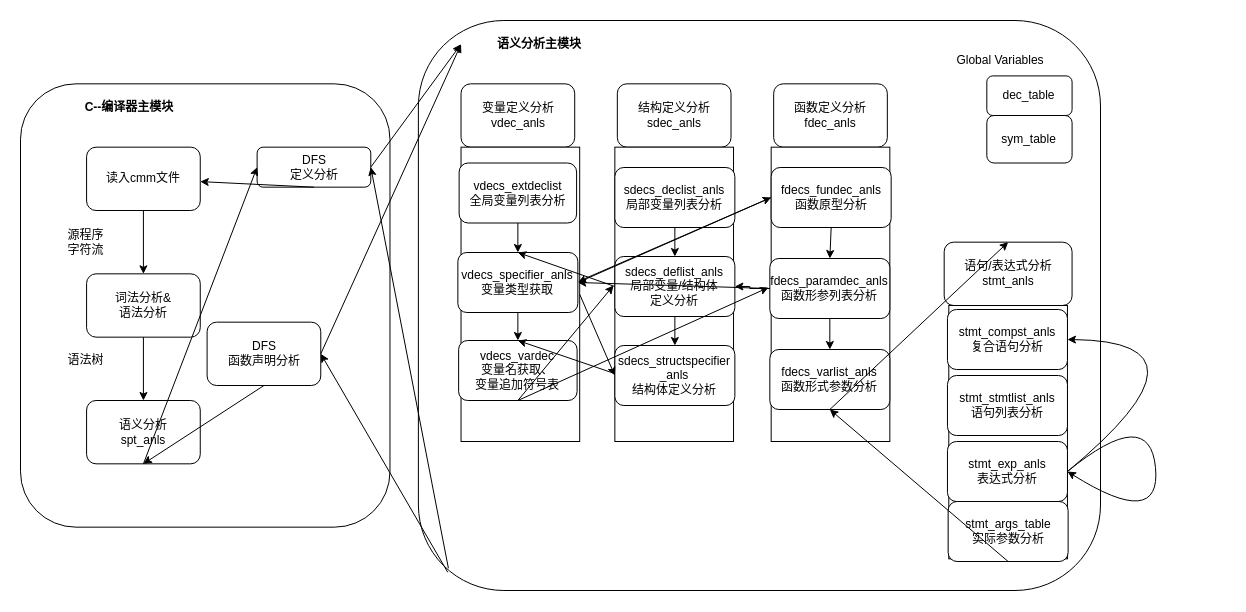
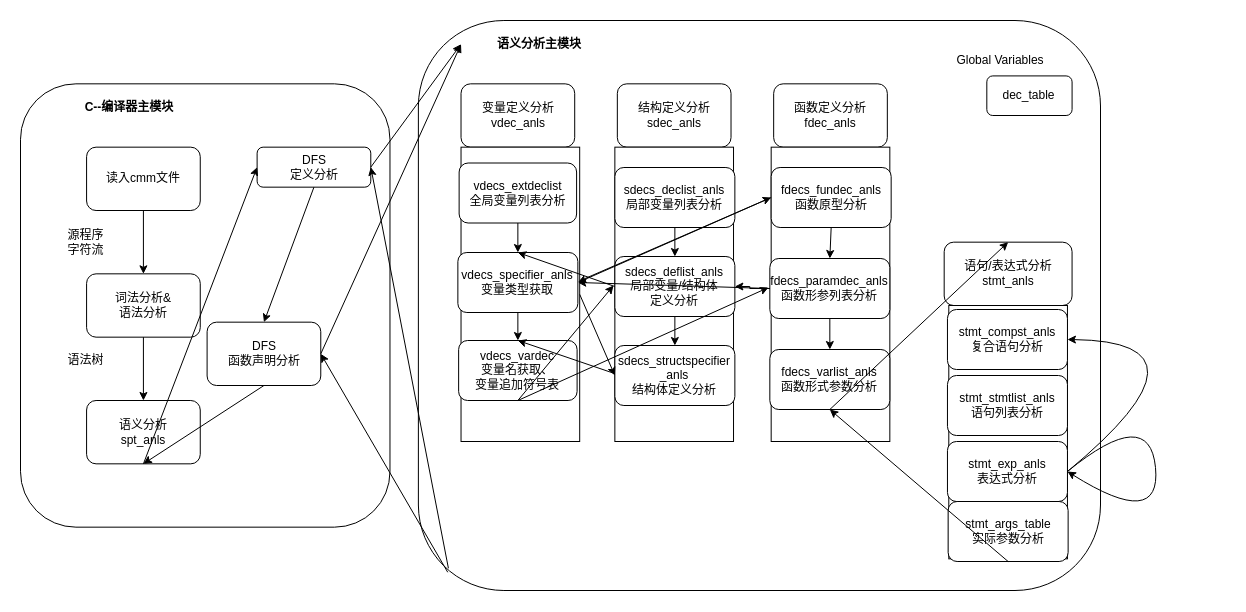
node "sym_table": removed
edge "DFS 定义分析" -> "读入cmm文件": now "DFS 定义分析" -> "DFS 函数声明分析"
